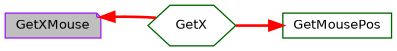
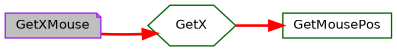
edge "GetX" -> "GetXMouse": reversed
